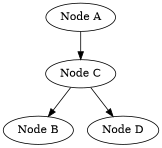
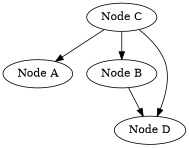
edge "Node A" -> "Node C": reversed
edge "Node B" -> "Node D": added
